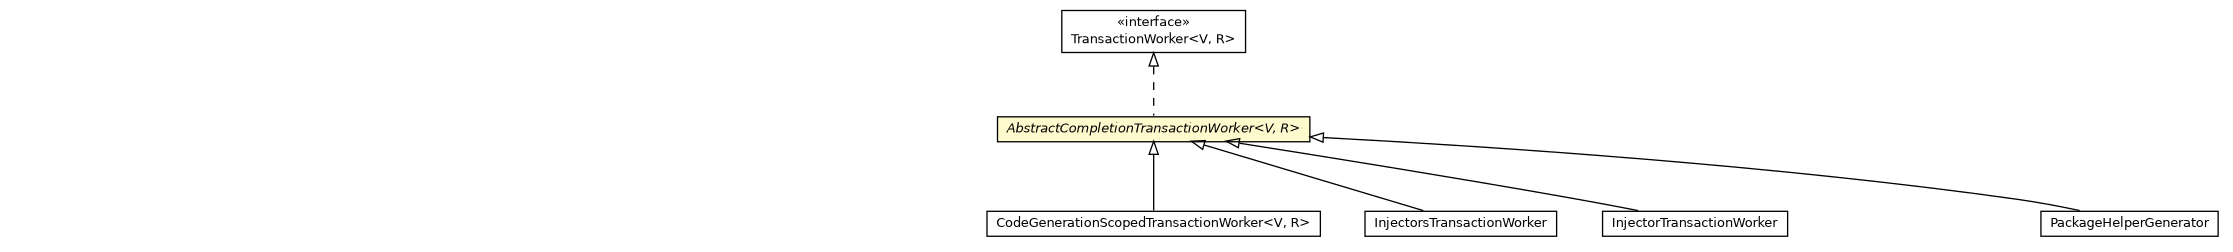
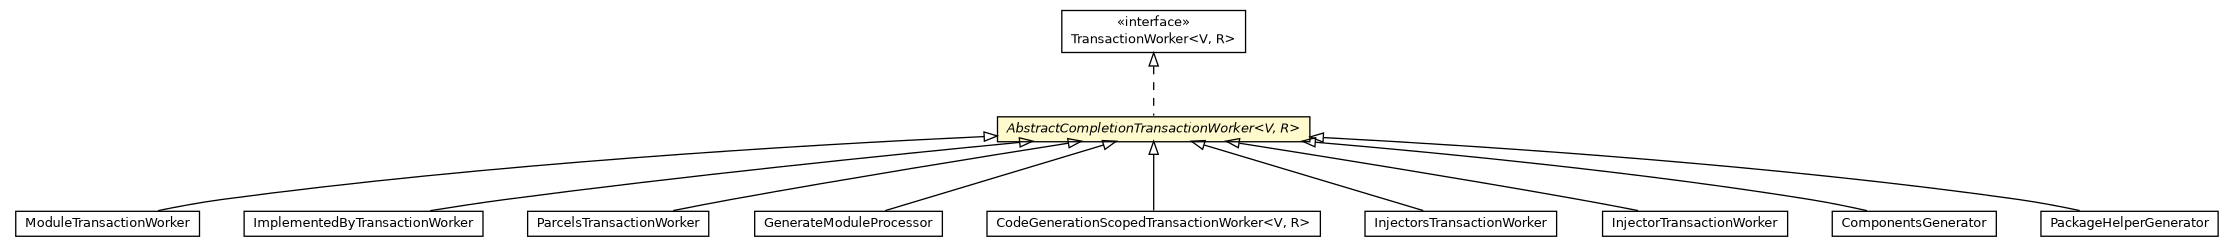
node "ModuleTransactionWorker": added
node "ImplementedByTransactionWorker": added
node "ParcelsTransactionWorker": added
node "GenerateModuleProcessor": added
node "ComponentsGenerator": added
